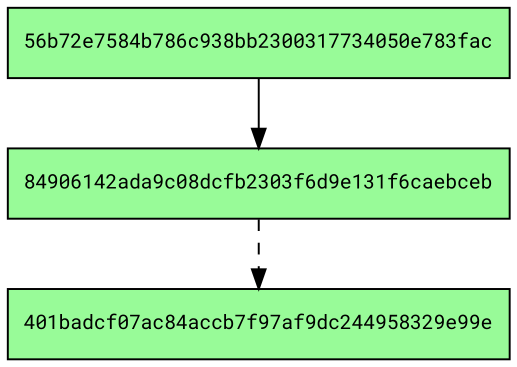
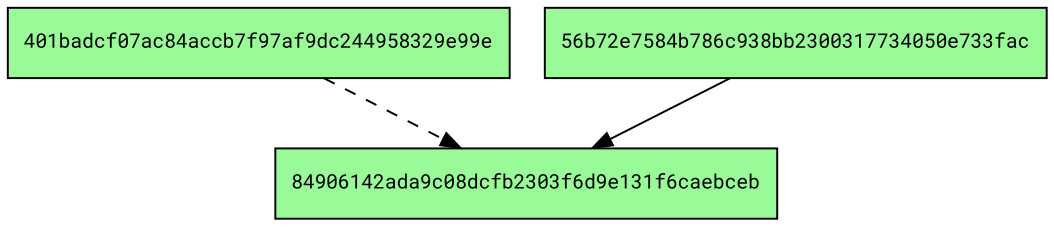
node "56b72e7584b786c938bb2300317734050e783fac": label "56b72e7584b786c938bb2300317734050e783fac" -> "56b72e7584b786c938bb2300317734050e733fac"
edge "84906142ada9c08dcfb2303f6d9e131f6caebceb" -> "401badcf07ac84accb7f97af9dc244958329e99e": reversed
